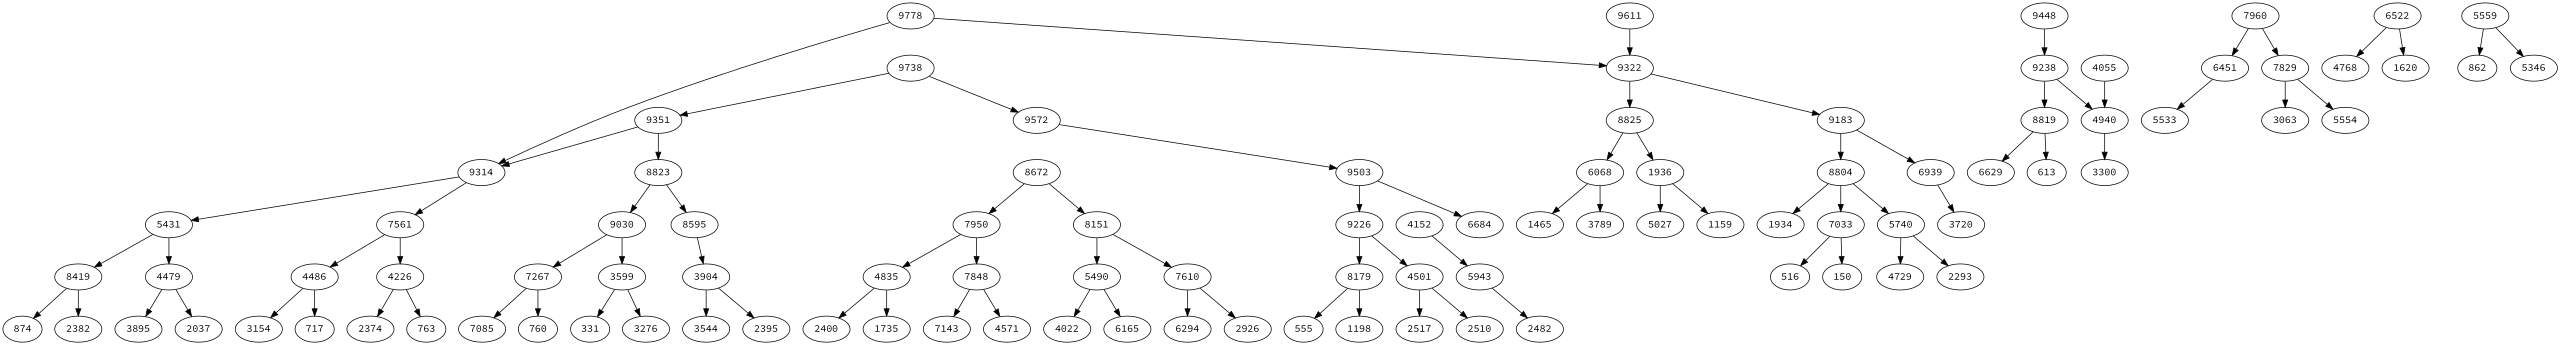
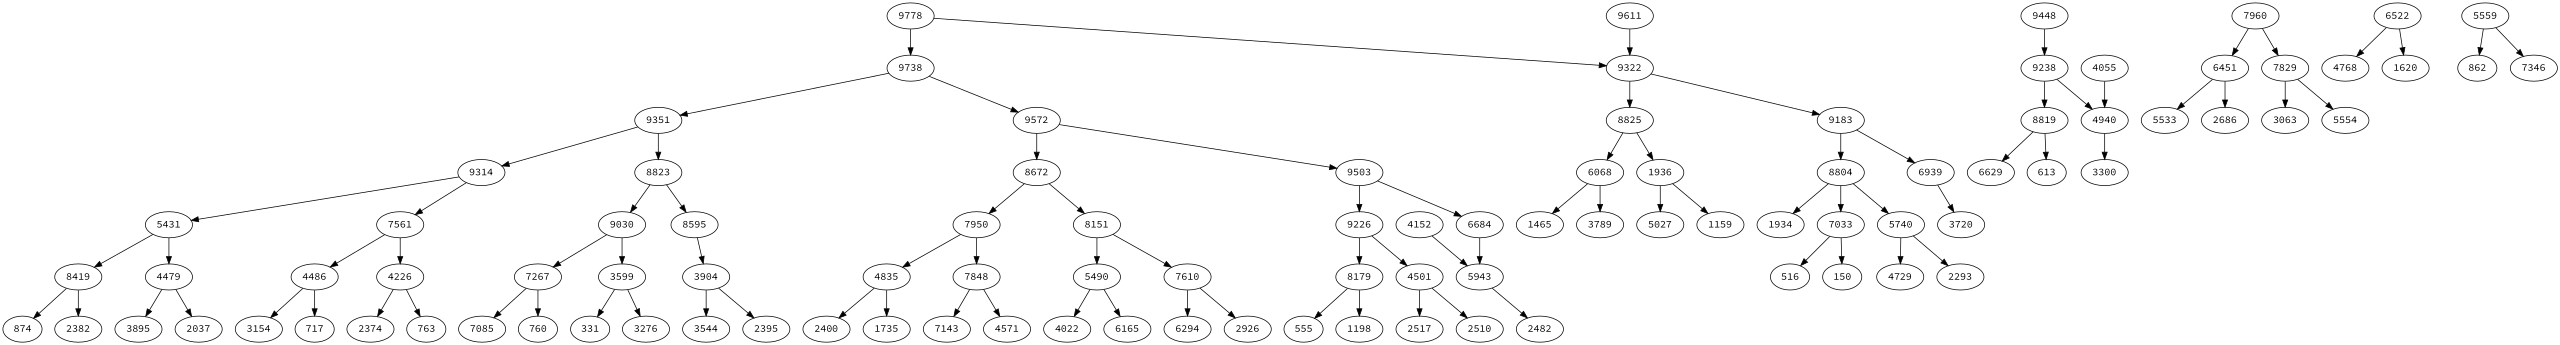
node "5346": label "5346" -> "7346"
edge "9778" -> "9314": now "9778" -> "9738"
node "2686": added
edge "9572" -> "8672": added
edge "6684" -> "5943": added
